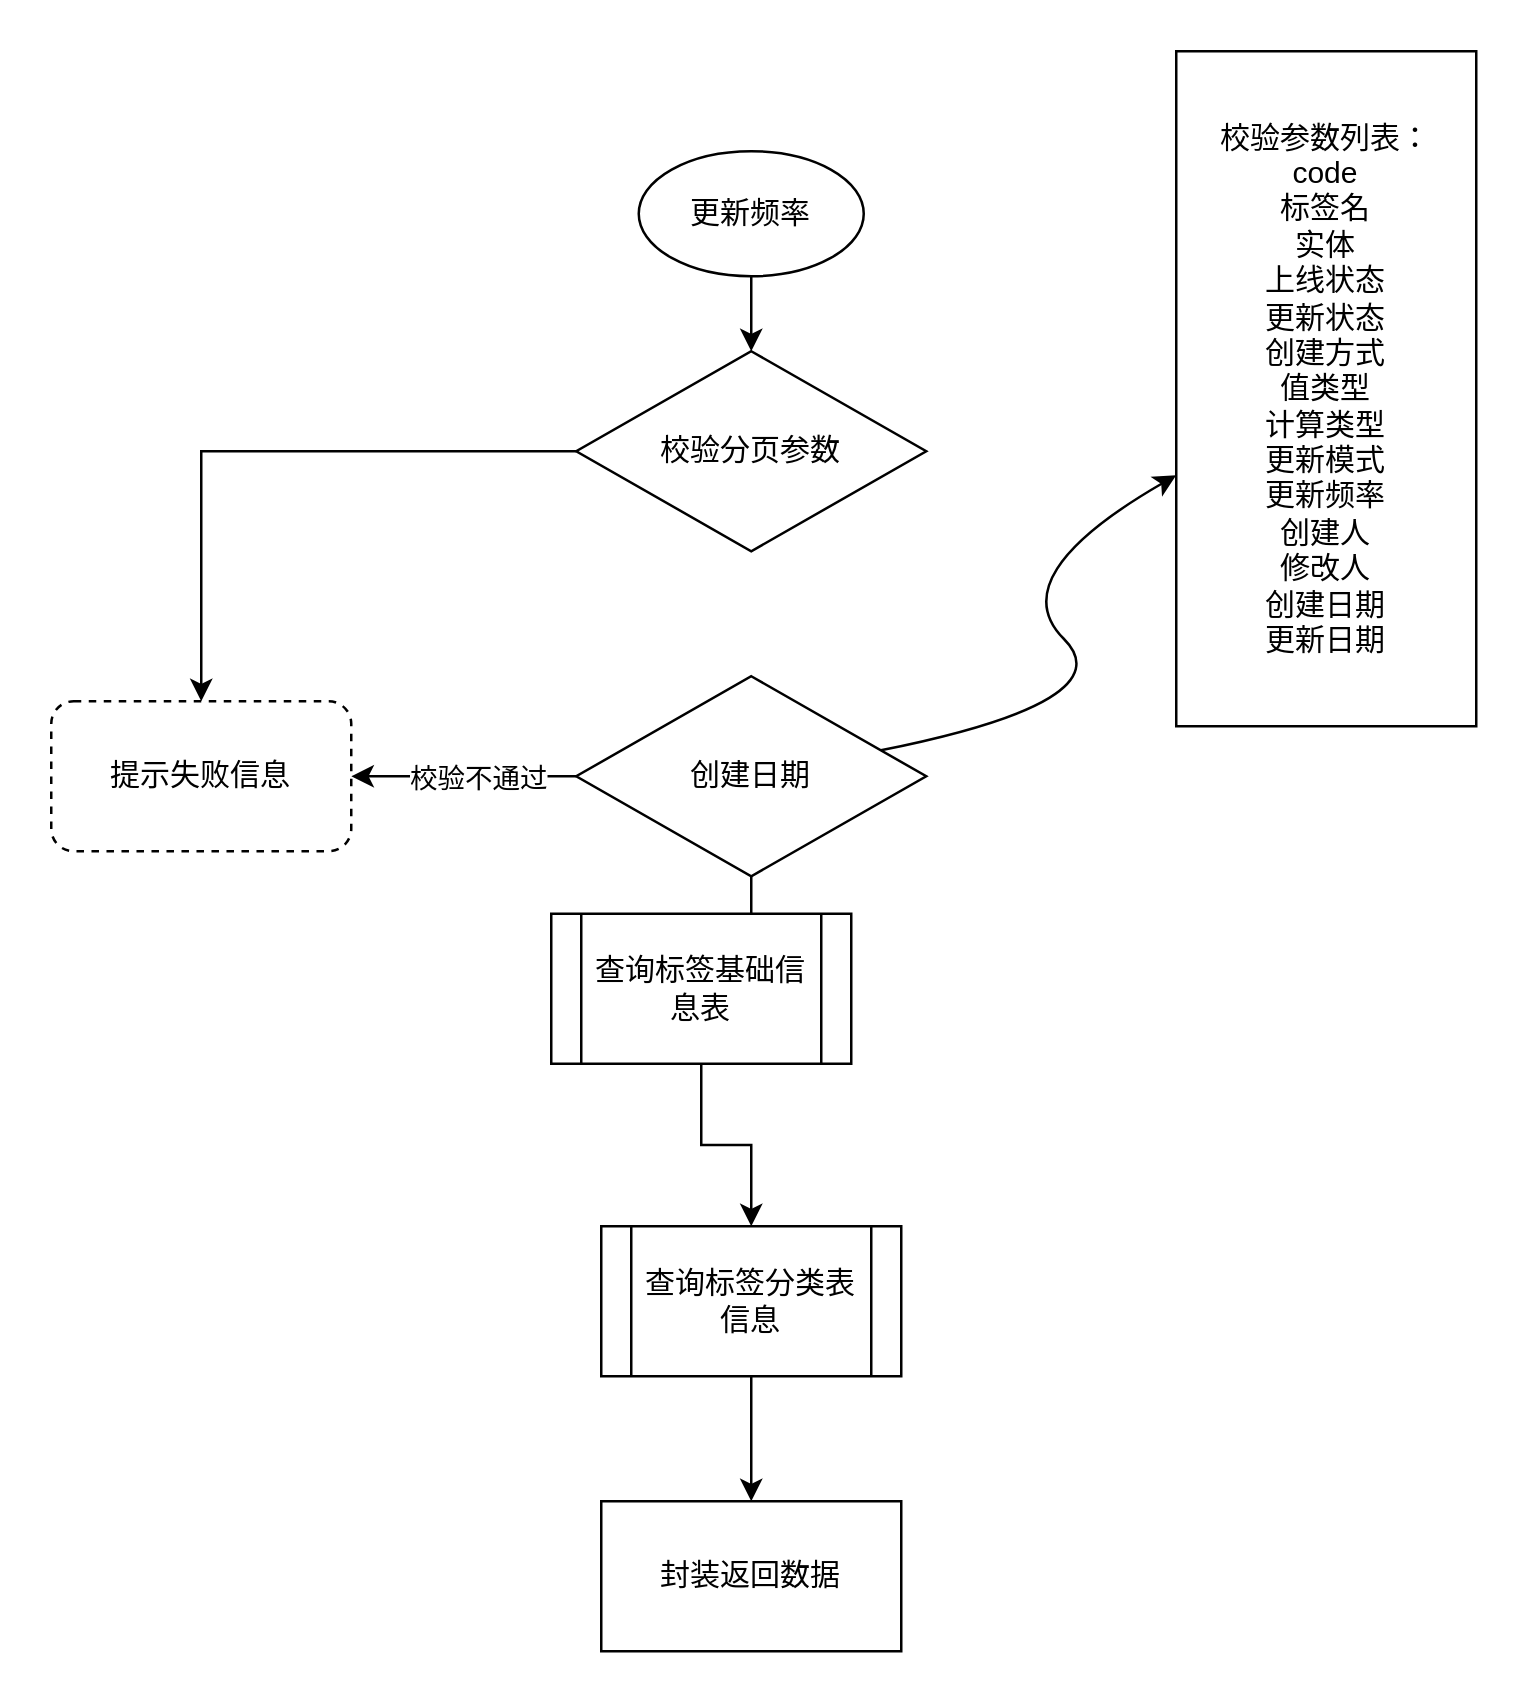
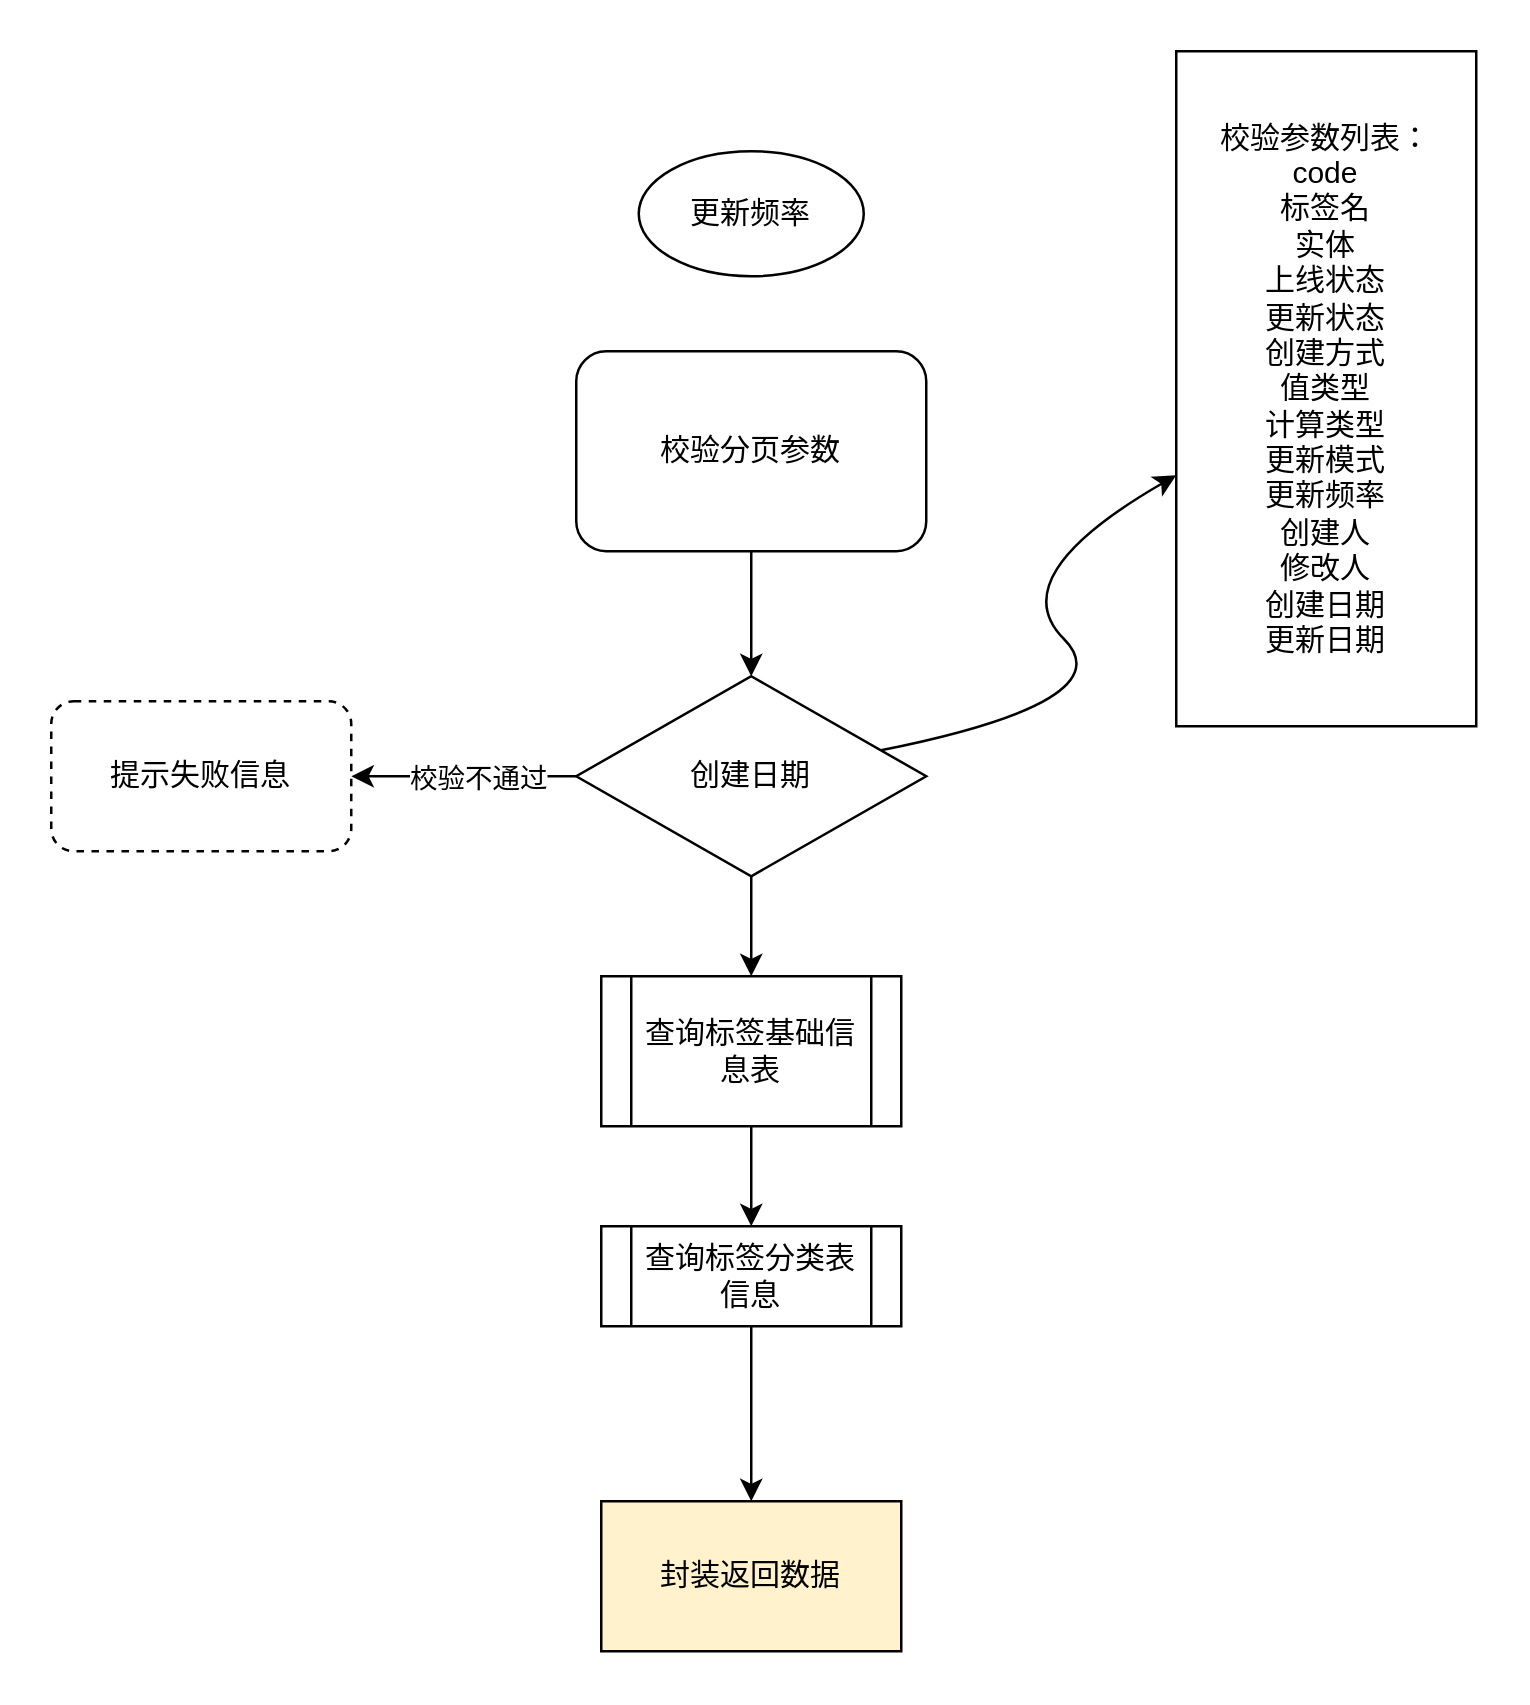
edge "更新频率" -> "校验分页参数": removed
edge "校验分页参数" -> "提示失败信息": now "校验分页参数" -> "创建日期"
node "校验分页参数": shape diamond -> rounded rectangle
node "查询标签基础信息表": moved (701, 989) -> (751, 1051)
node "查询标签分类表信息": size 300x150 -> 300x100
node "封装返回数据": fillcolor #ffffff -> #fff2cc
